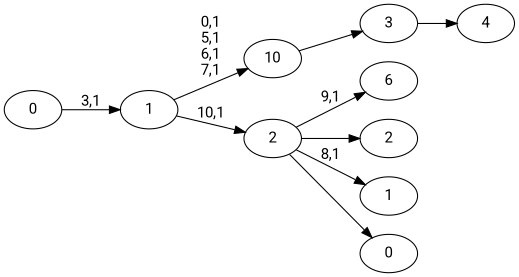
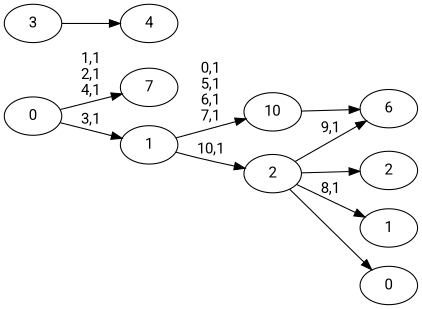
edge "10" -> "3": now "10" -> "6"
node "7": added
